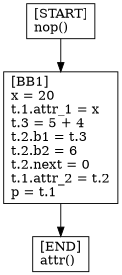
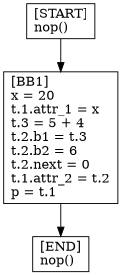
node "[END] attr()": label "[END] attr()" -> "[END] nop()"
